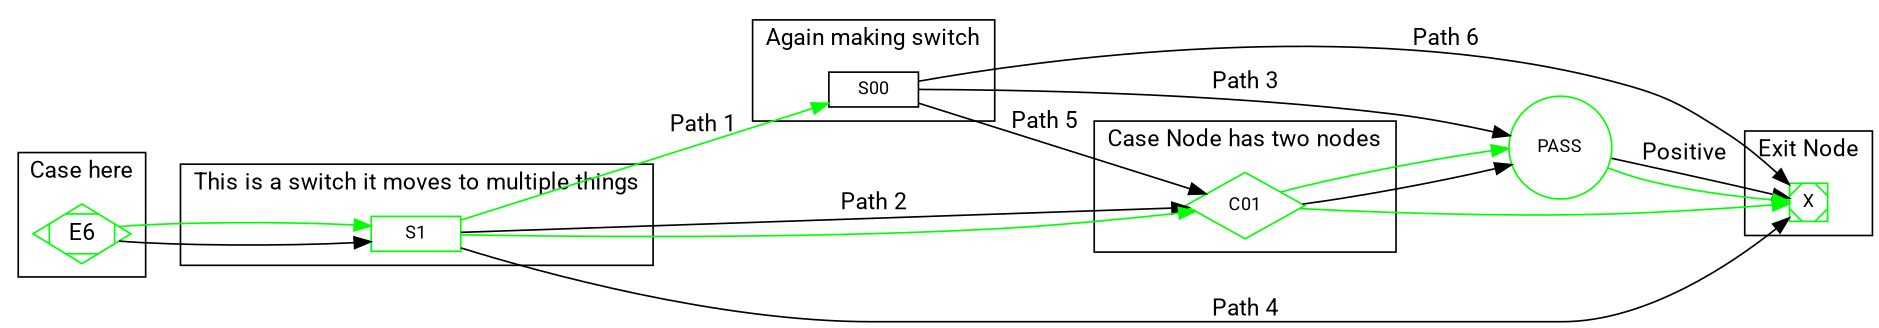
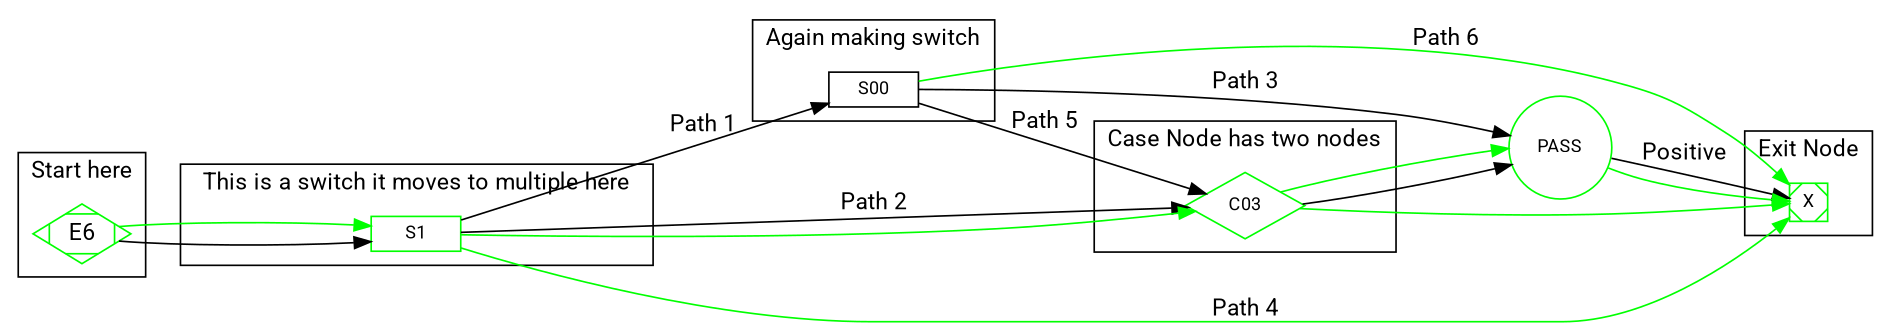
edge "S00" -> "X": color black -> green
edge "S1" -> "S00": color green -> black
cluster "Case here": label "Case here" -> "Start here"
cluster "This is a switch it moves to multiple things": label "This is a switch it moves to multiple things" -> "This is a switch it moves to multiple here"
node "C01": label "C01" -> "C03"
edge "S1" -> "X": color black -> green
